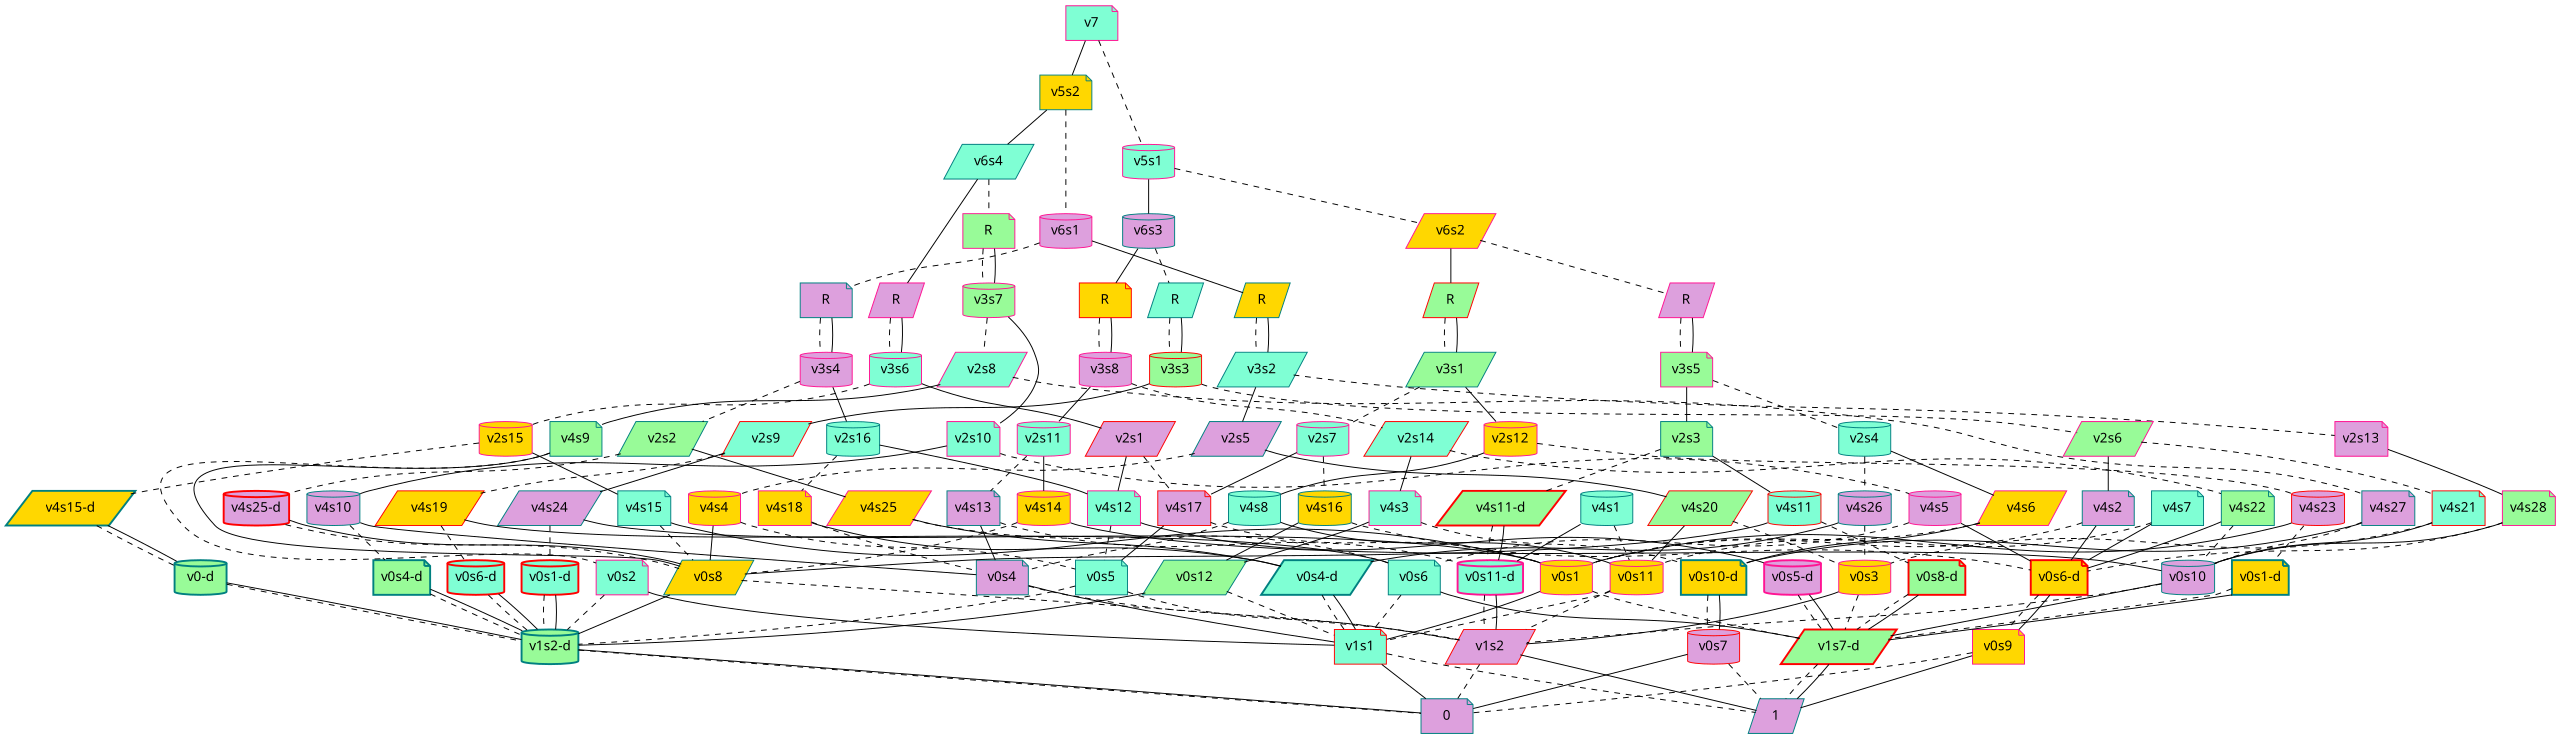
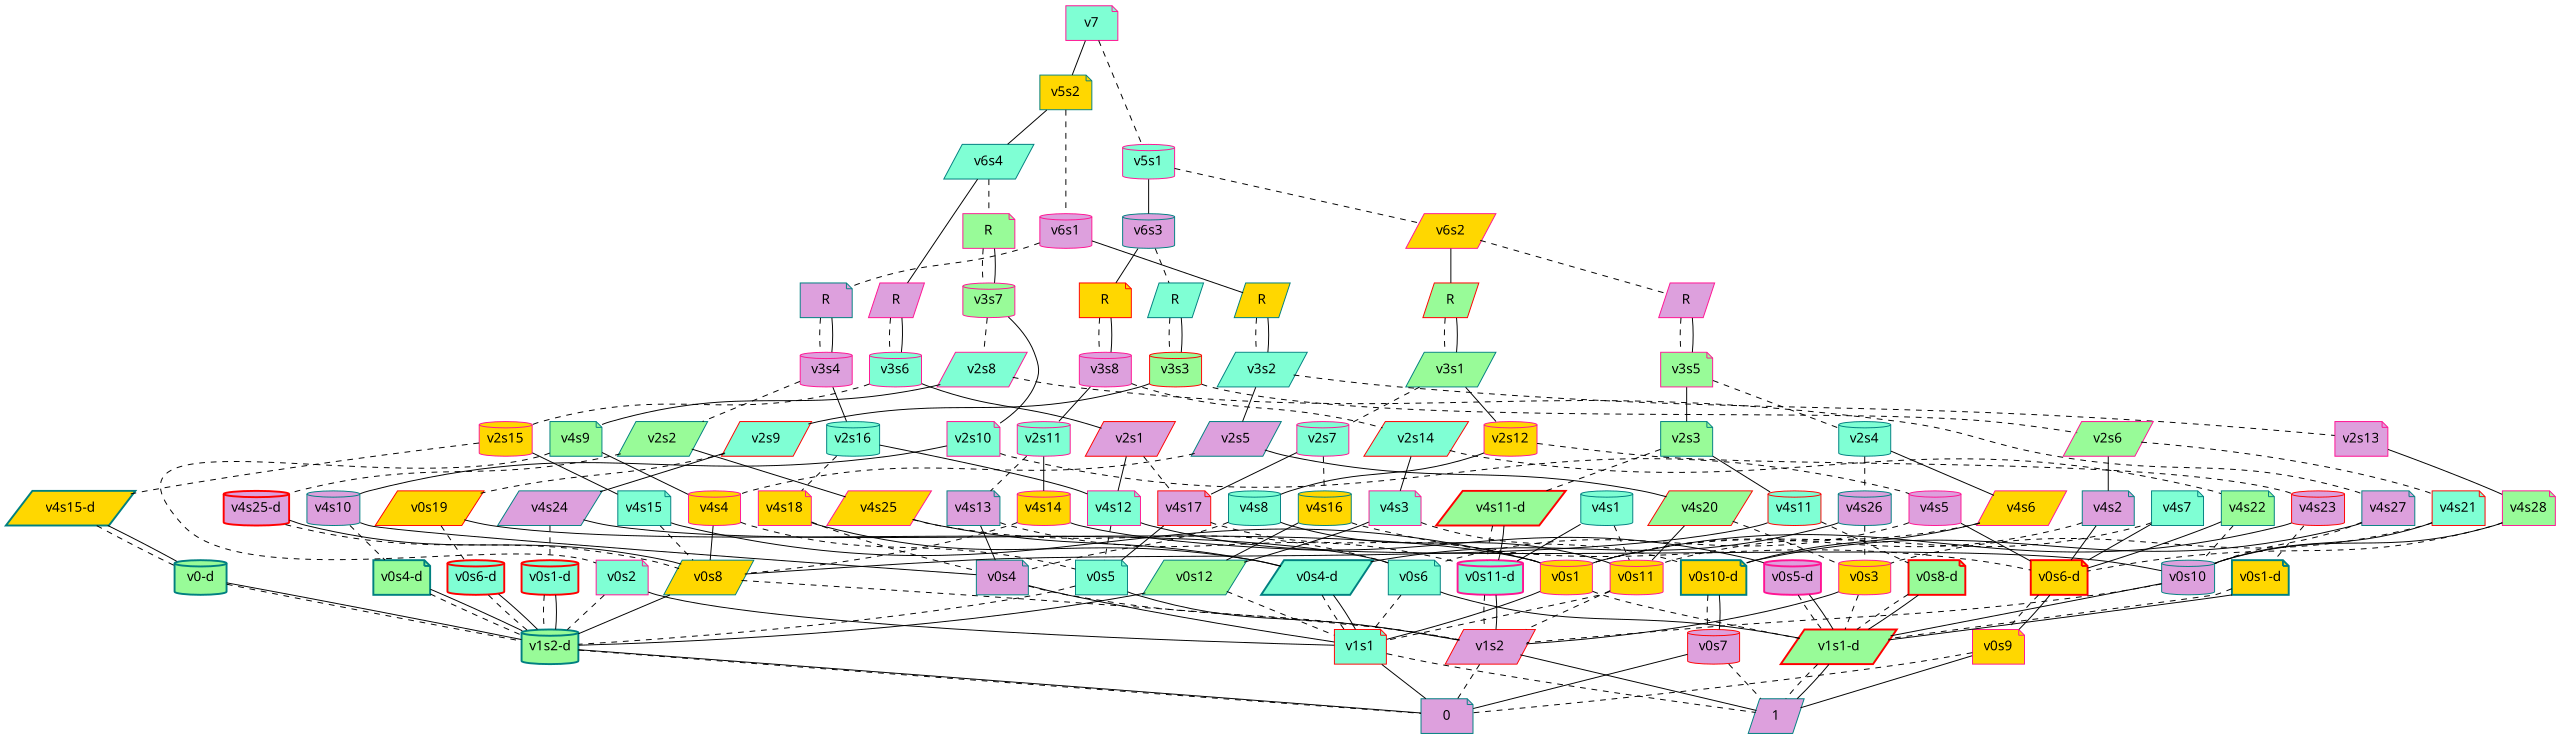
node "v4s19": label "v4s19" -> "v0s19"
edge "v4s9" -- "v0s8": now "v4s9" -- "v4s4"
edge "v0s5" -- "v1s2": style dashed -> solid
node "v1s7-d": label "v1s7-d" -> "v1s1-d"
